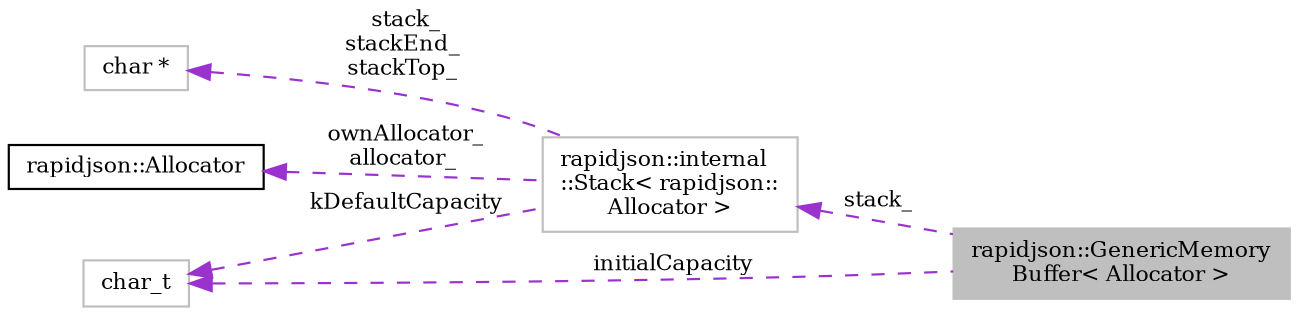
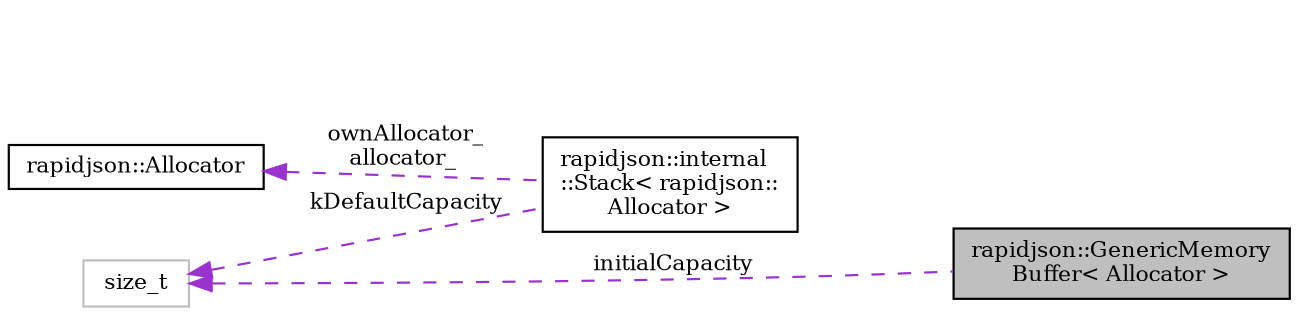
node "char *": removed
node "rapidjson::internal ::Stack< rapidjson:: Allocator >": color grey75 -> black
edge "rapidjson::GenericMemory Buffer< Allocator >" -> "rapidjson::internal ::Stack< rapidjson:: Allocator >": removed, label "stack_"
node "rapidjson::GenericMemory Buffer< Allocator >": color grey75 -> black
node "char_t": label "char_t" -> "size_t"
